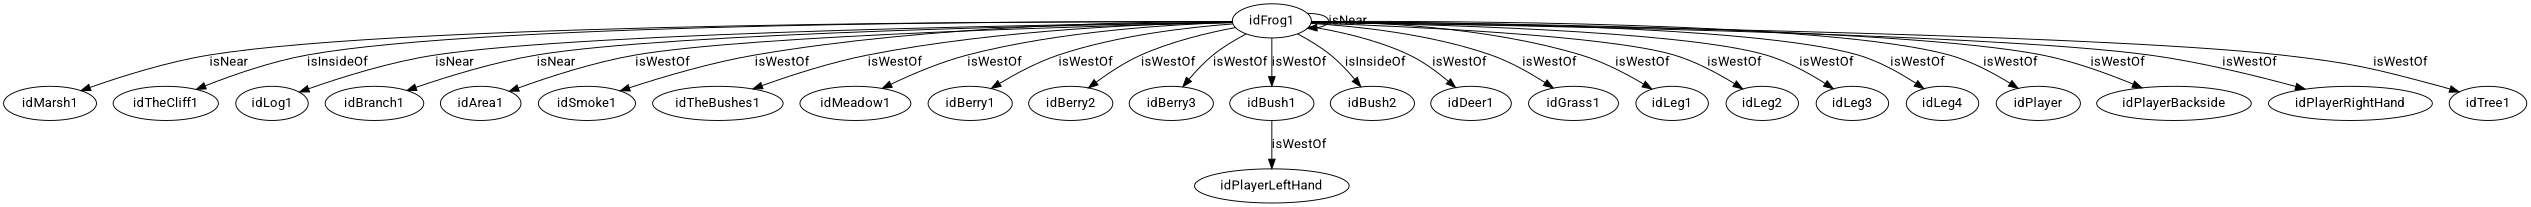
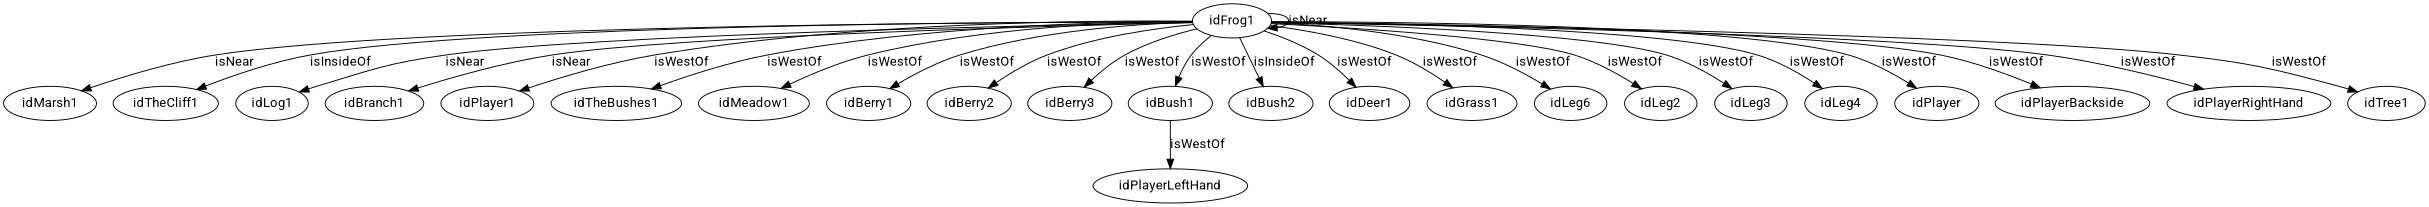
node "idArea1": label "idArea1" -> "idPlayer1"
node "idSmoke1": removed
node "idLeg1": label "idLeg1" -> "idLeg6"
